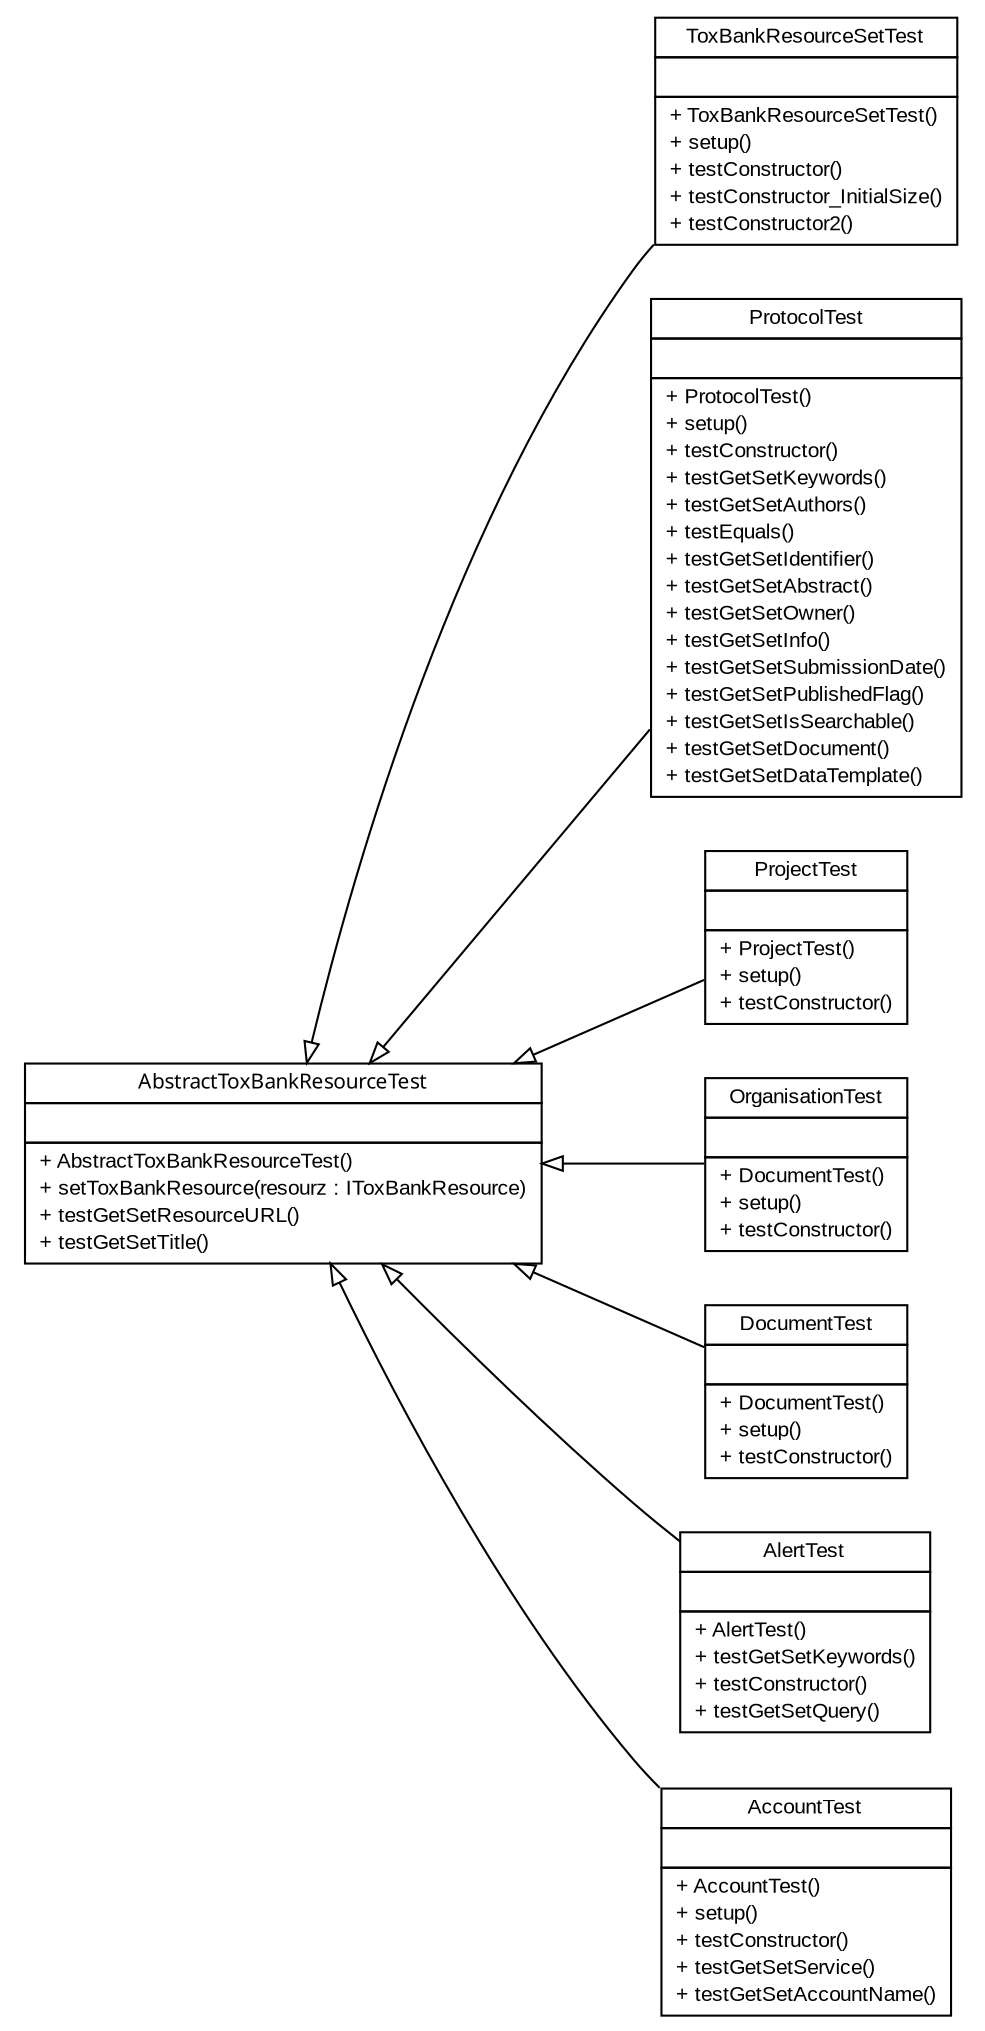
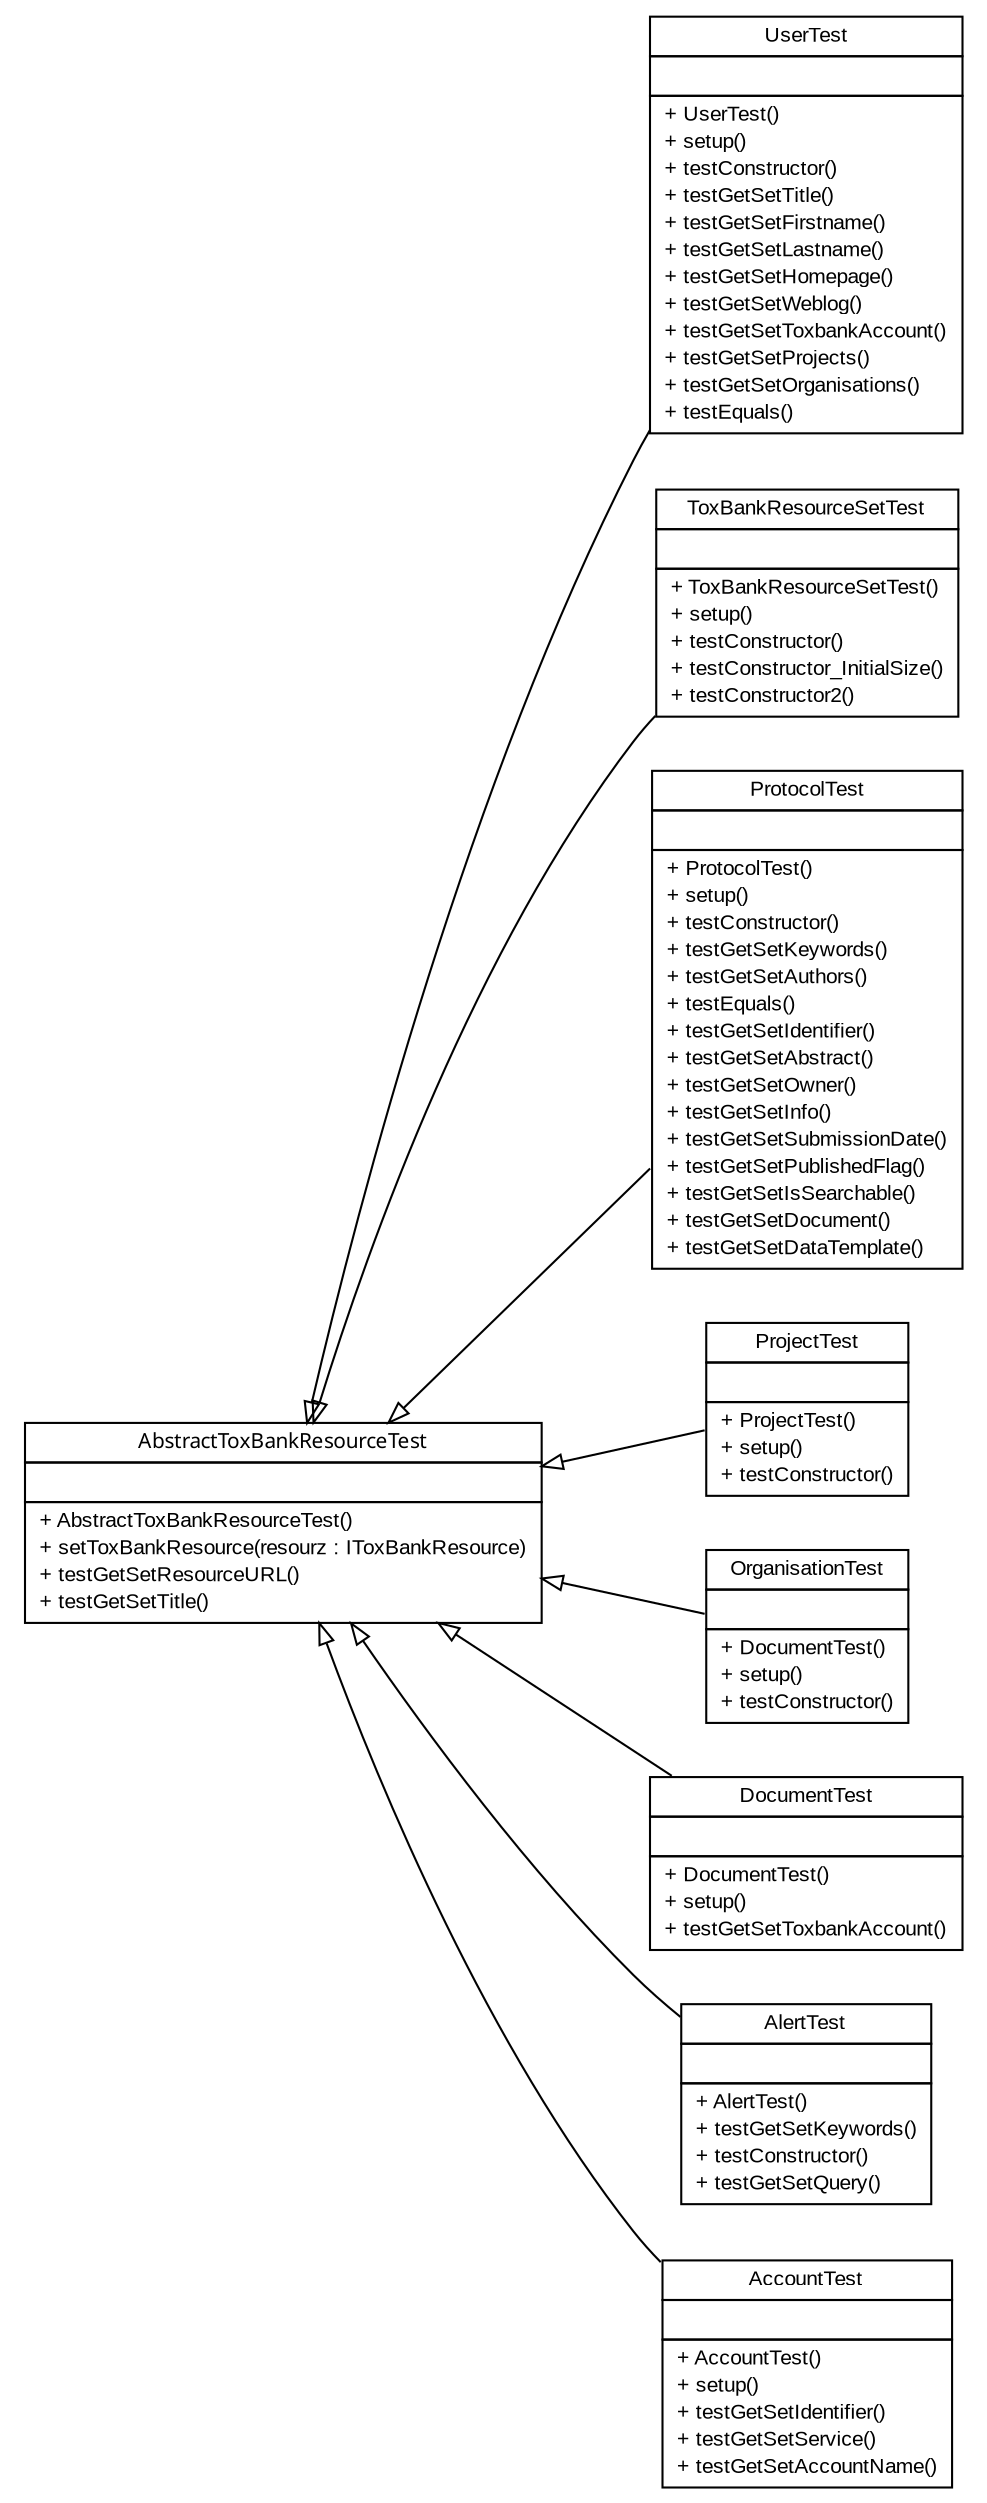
node "UserTest": added
node "DocumentTest": text "+ testConstructor()" -> "+ testGetSetToxbankAccount()"
node "AccountTest": text "+ testConstructor()" -> "+ testGetSetIdentifier()"
